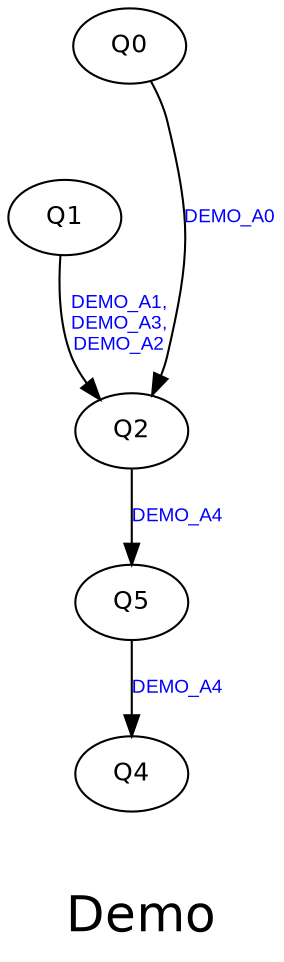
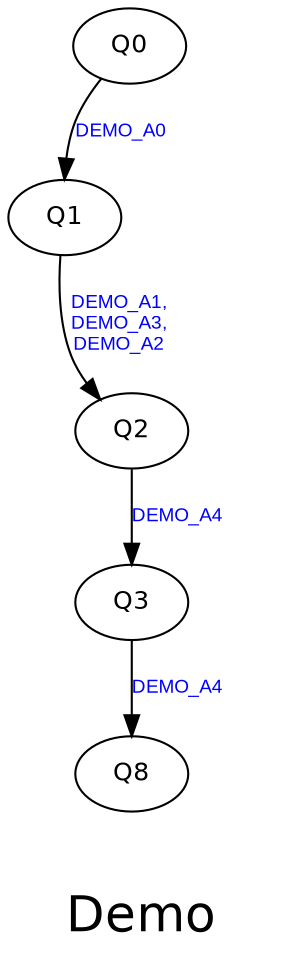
edge "Q0" -> "Q2": now "Q0" -> "Q1"
node "Q5": label "Q5" -> "Q3"
node "Q4": label "Q4" -> "Q8"
